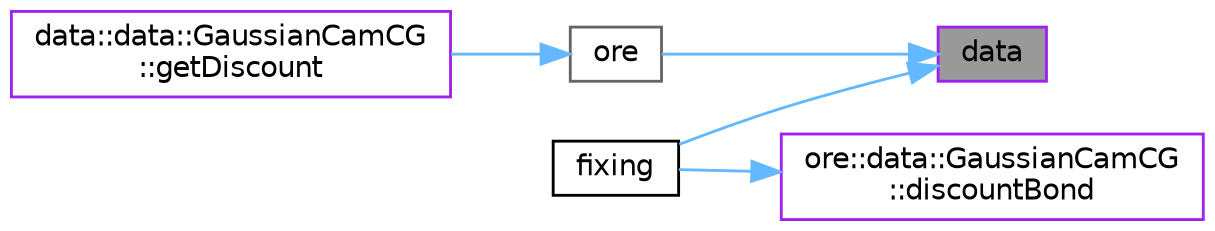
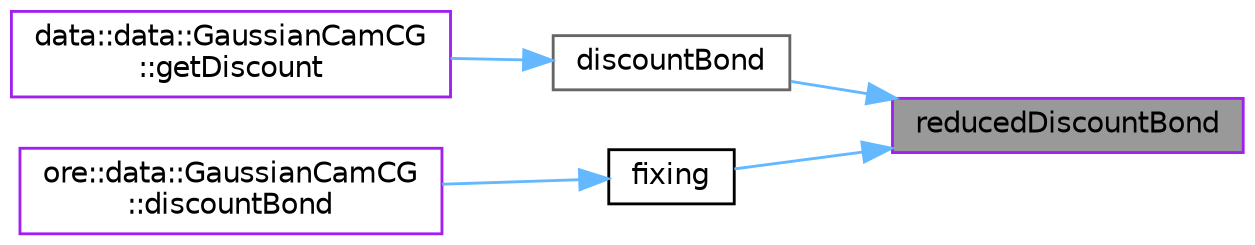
node "ore": label "ore" -> "discountBond"
node "data": label "data" -> "reducedDiscountBond"
edge "fixing" -> "ore::data::GaussianCamCG ::discountBond": reversed
